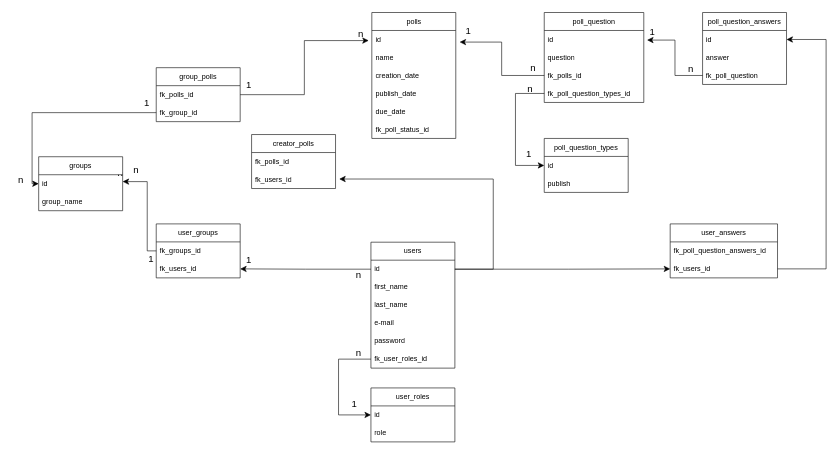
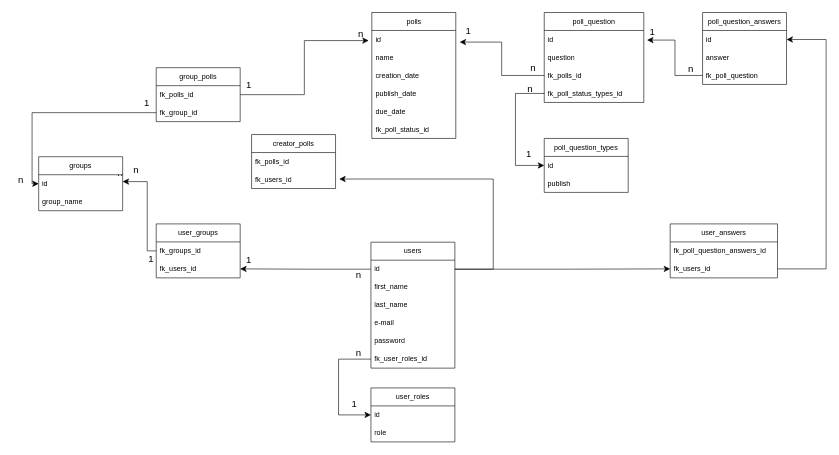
node "fk_poll_question_types_id": label "fk_poll_question_types_id" -> "fk_poll_status_types_id"
